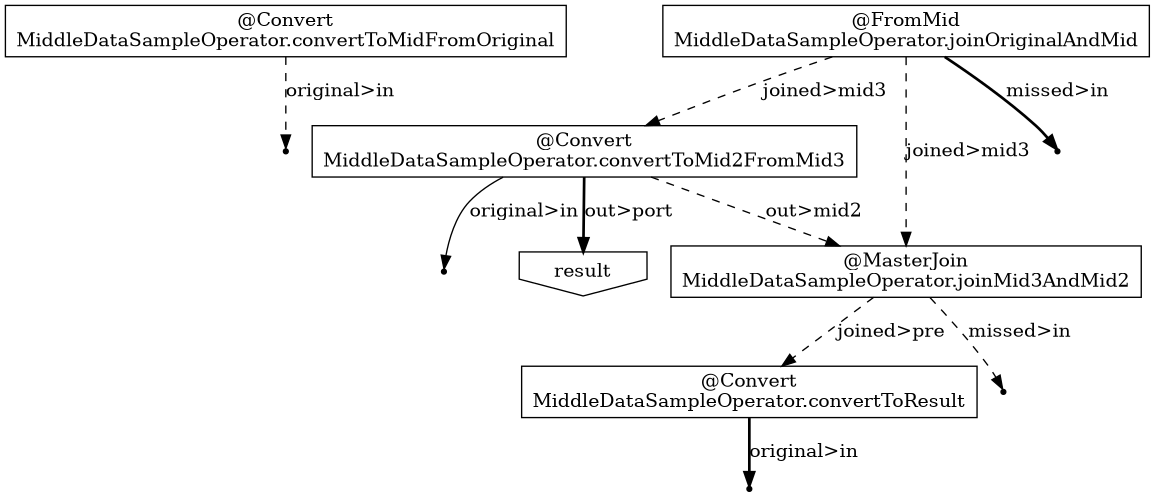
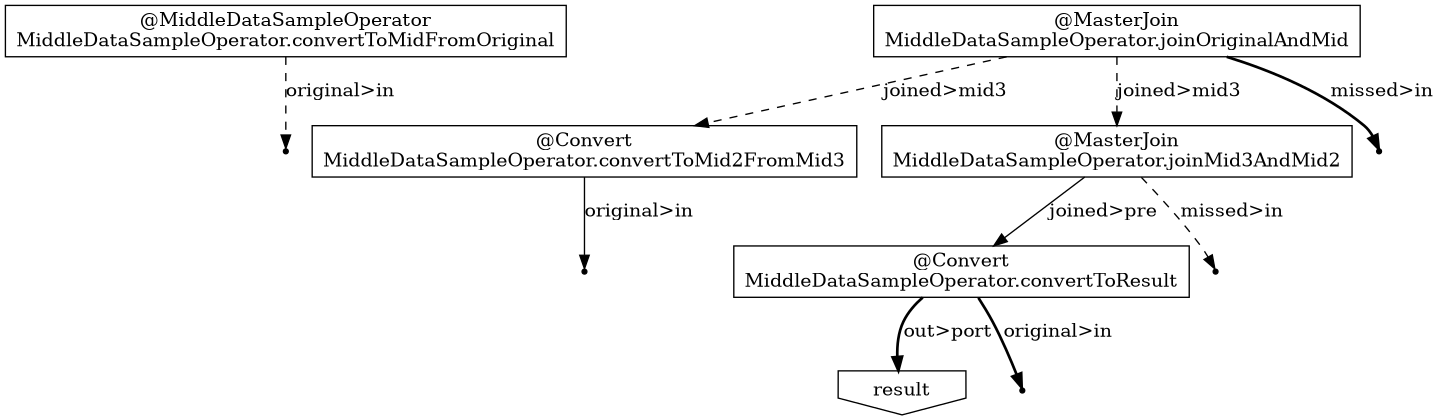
node "@Convert MiddleDataSampleOperator.convertToMidFromOriginal": label "@Convert MiddleDataSampleOperator.convertToMidFromOriginal" -> "@MiddleDataSampleOperator MiddleDataSampleOperator.convertToMidFromOriginal"
node "@FromMid MiddleDataSampleOperator.joinOriginalAndMid": label "@FromMid MiddleDataSampleOperator.joinOriginalAndMid" -> "@MasterJoin MiddleDataSampleOperator.joinOriginalAndMid"
edge "@Convert MiddleDataSampleOperator.convertToMid2FromMid3" -> "result": now "@Convert MiddleDataSampleOperator.convertToResult" -> "result"
edge "@Convert MiddleDataSampleOperator.convertToMid2FromMid3" -> "@MasterJoin MiddleDataSampleOperator.joinMid3AndMid2": removed, label "out>mid2"
edge "@MasterJoin MiddleDataSampleOperator.joinMid3AndMid2" -> "@Convert MiddleDataSampleOperator.convertToResult": style dashed -> solid
